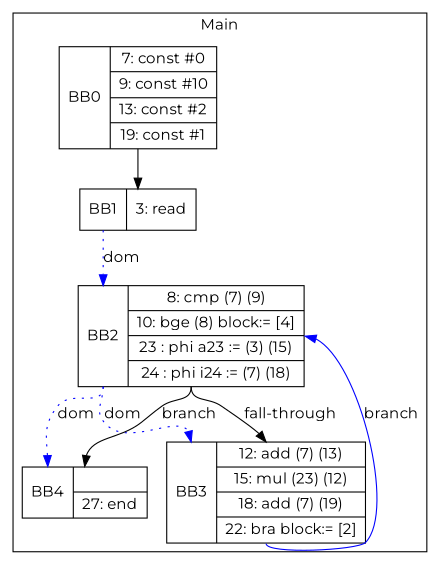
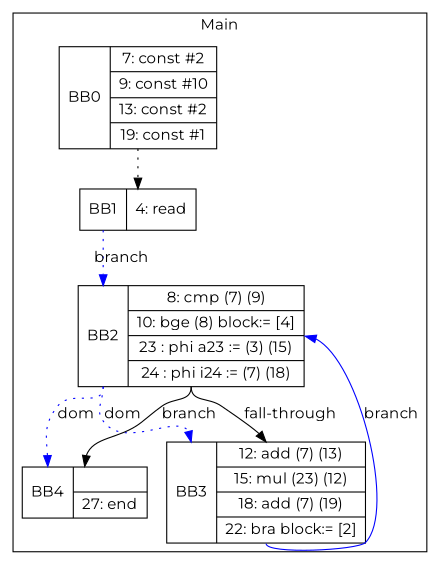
node "BB0": text "7: const #0" -> "7: const #2"
edge "BB0" -> "BB1": style solid -> dotted
node "BB1": text "3: read" -> "4: read"
edge "BB1" -> "BB2": label "dom" -> "branch"
